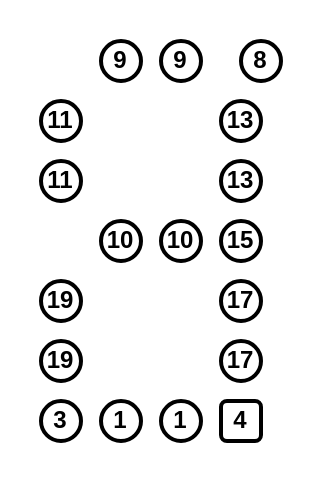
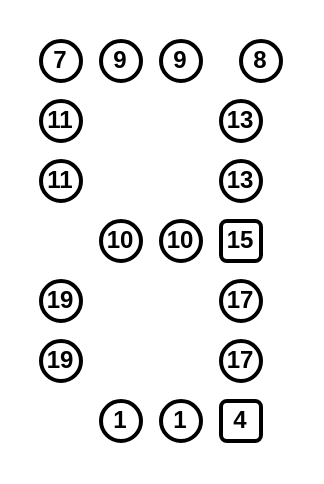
node "7": added
node "15": shape ellipse -> rounded rectangle
node "3": removed
